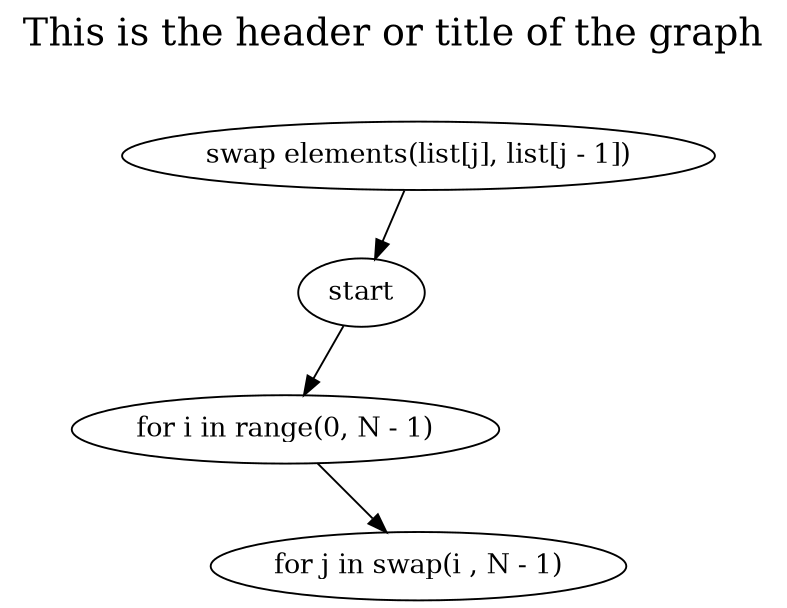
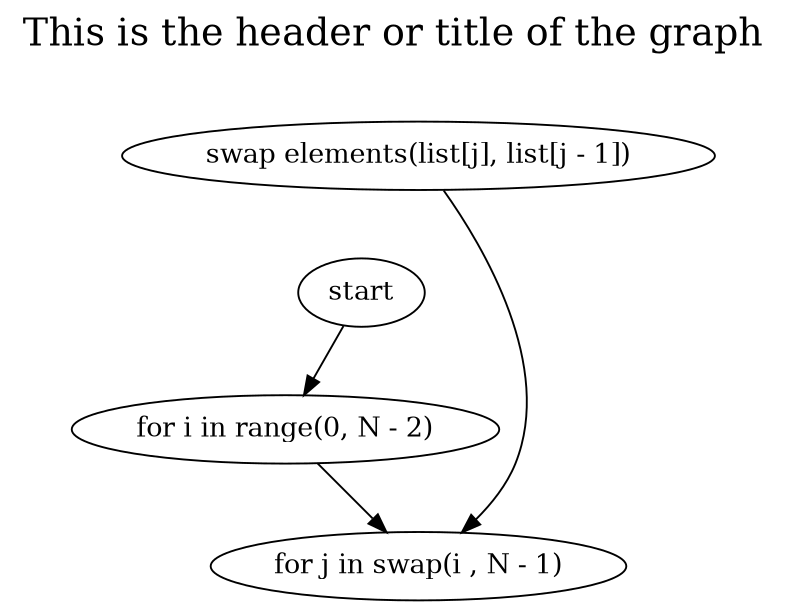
edge "swap elements(list[j], list[j - 1])" -> "start": now "swap elements(list[j], list[j - 1])" -> "for j in swap(i , N - 1)"
node "for i in range(0, N - 1)": label "for i in range(0, N - 1)" -> "for i in range(0, N - 2)"
